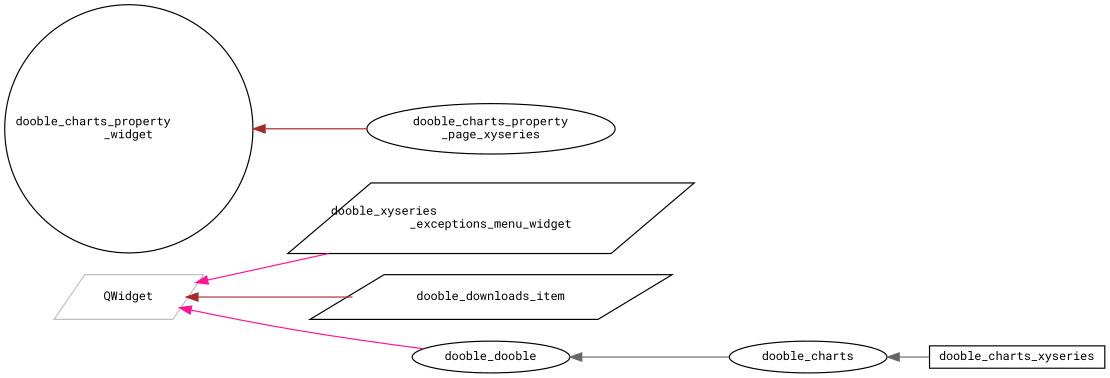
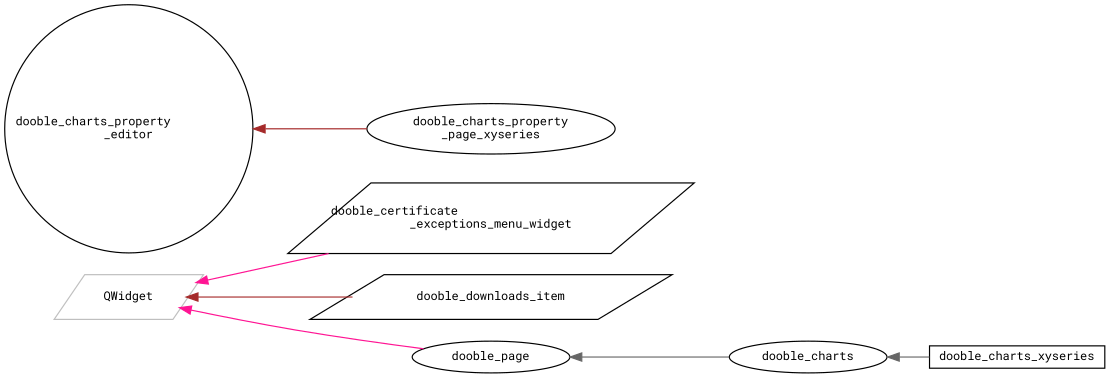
node "dooble_charts_property _widget": label "dooble_charts_property _widget" -> "dooble_charts_property _editor"
node "dooble_xyseries _exceptions_menu_widget": label "dooble_xyseries _exceptions_menu_widget" -> "dooble_certificate _exceptions_menu_widget"
node "dooble_dooble": label "dooble_dooble" -> "dooble_page"
